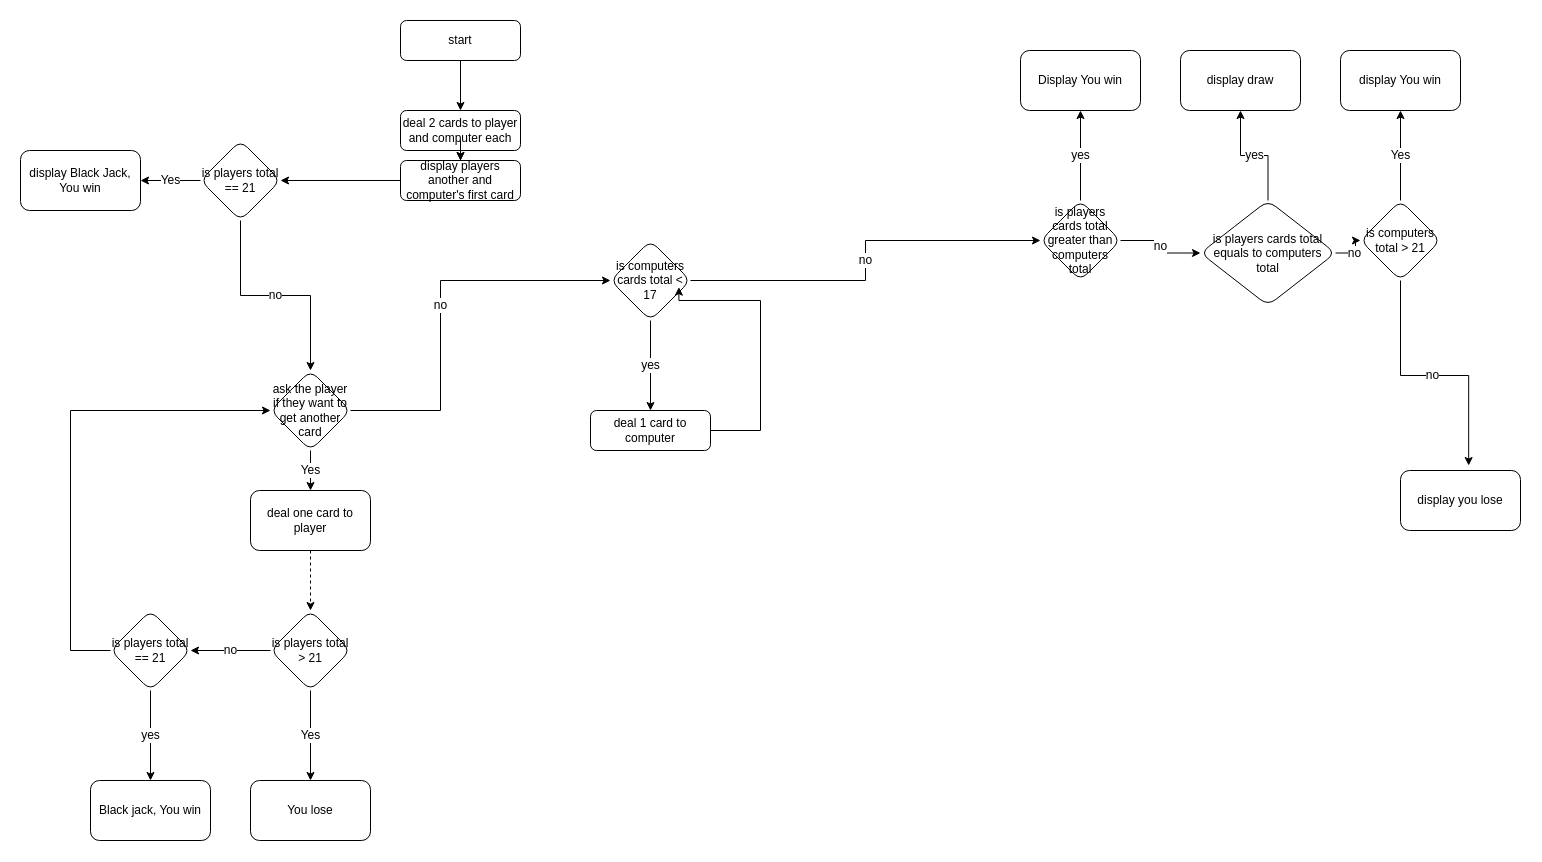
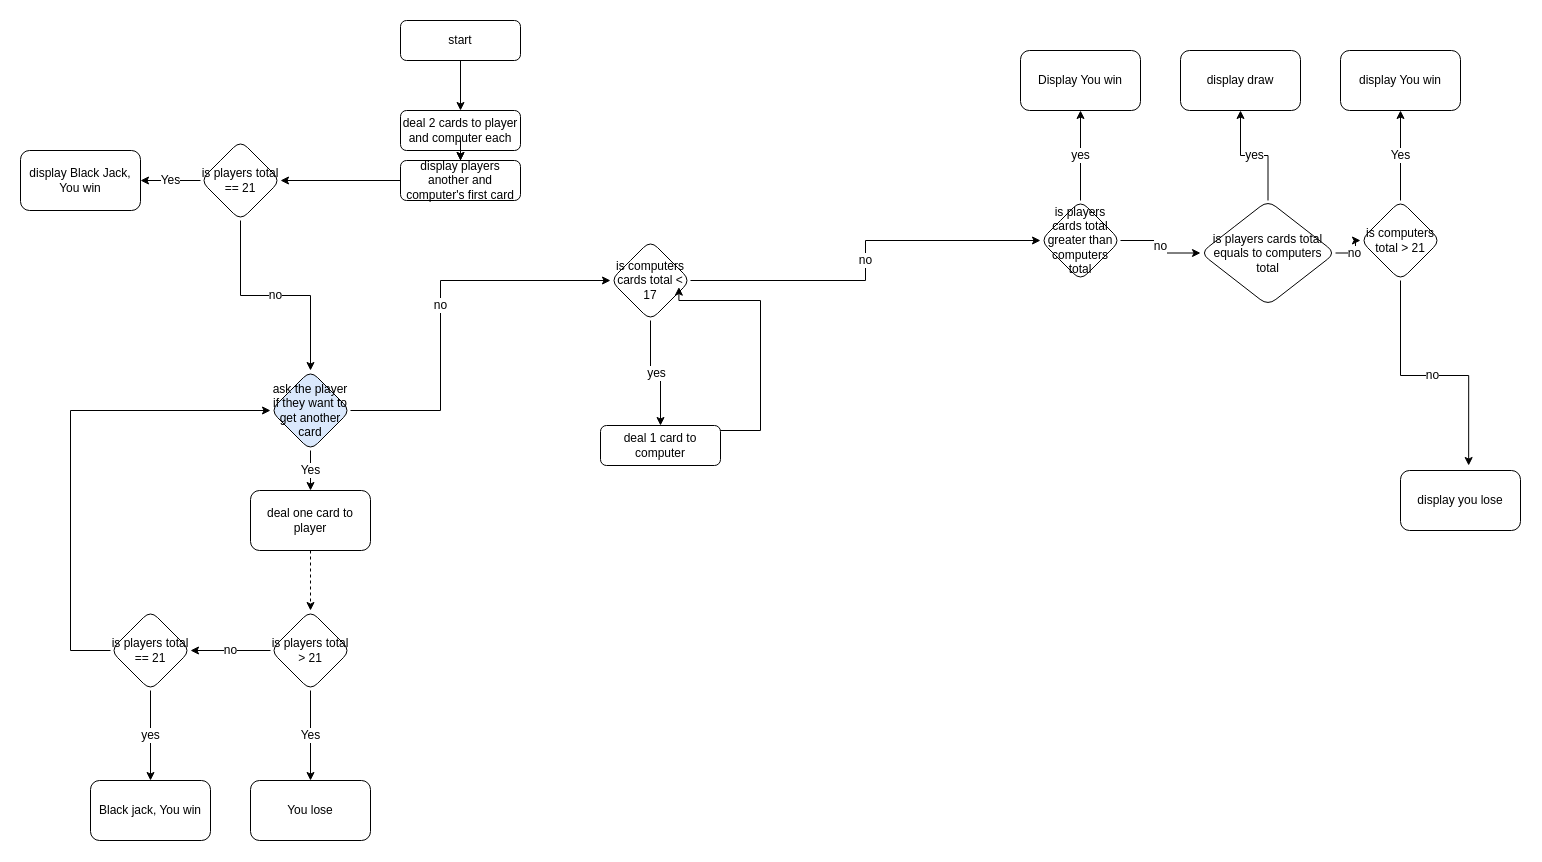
node "ask the player if they want to get another card": fillcolor #ffffff -> #dae8fc
node "deal 1 card to computer": moved (651, 431) -> (661, 446)
